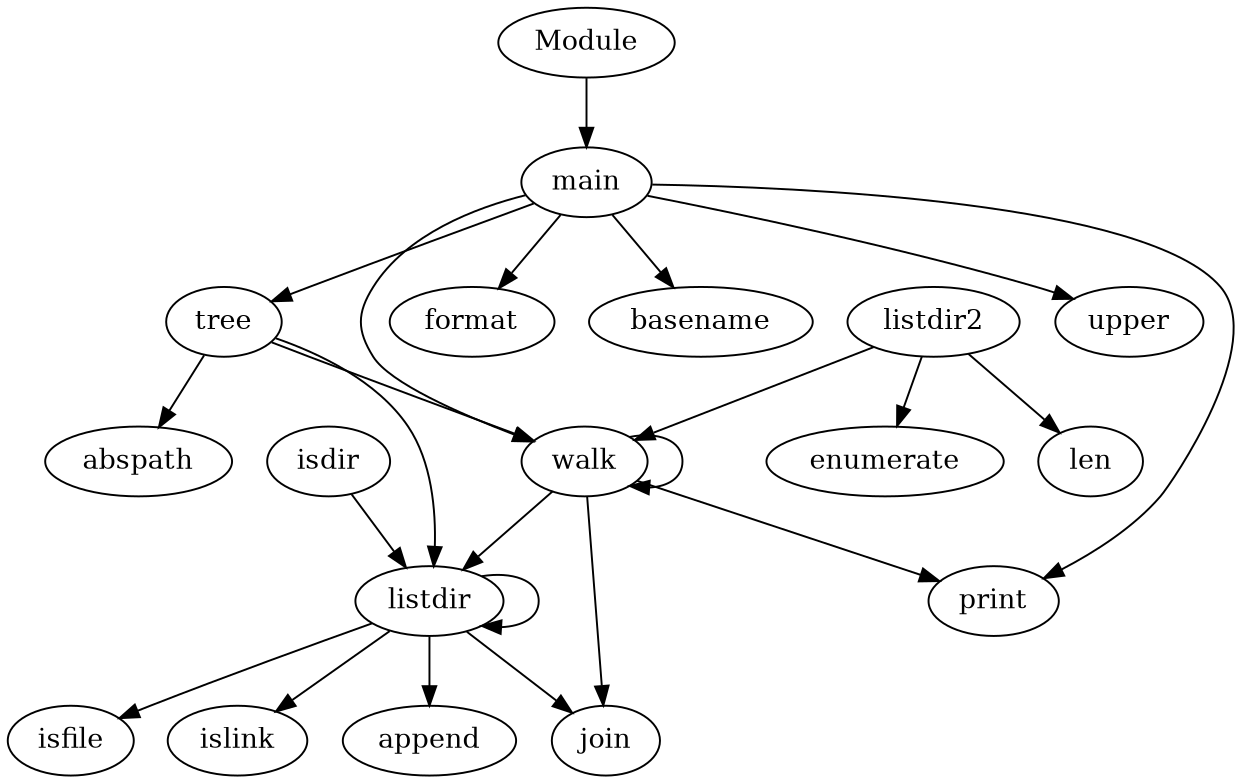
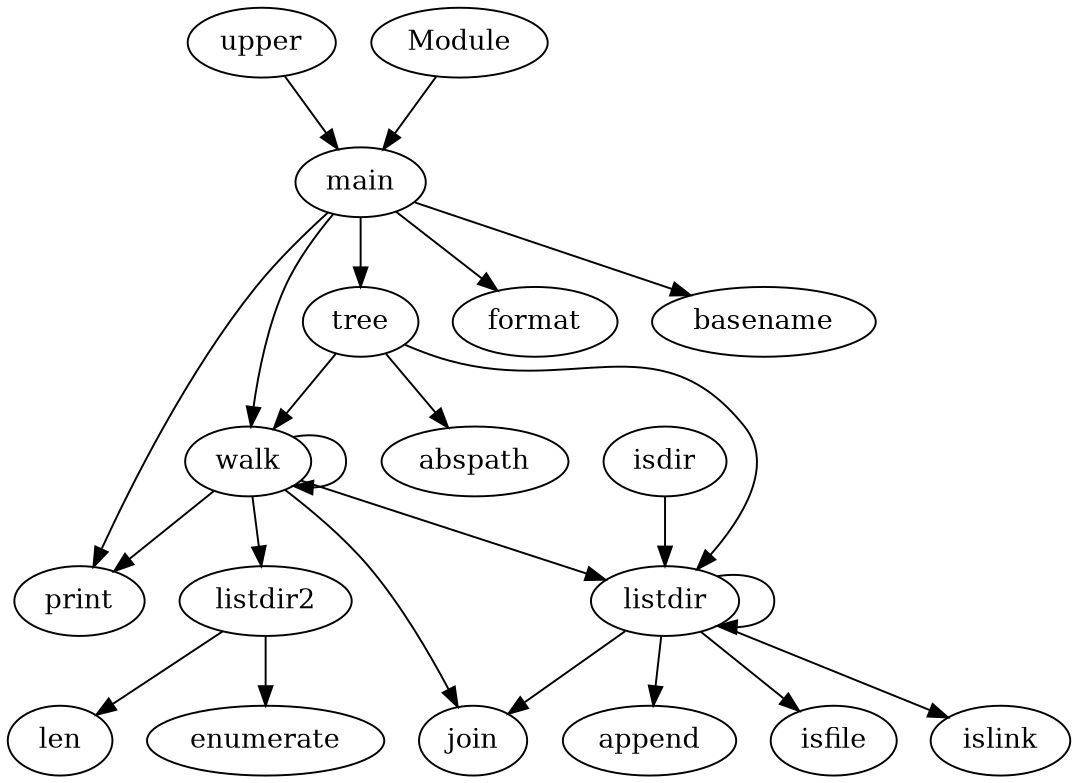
edge "main" -> "upper": reversed
edge "listdir2" -> "walk": reversed
